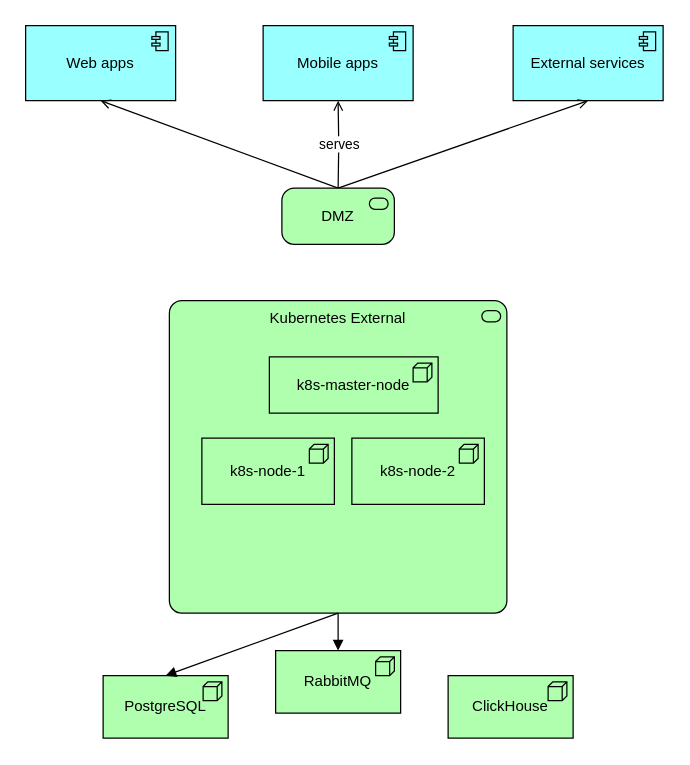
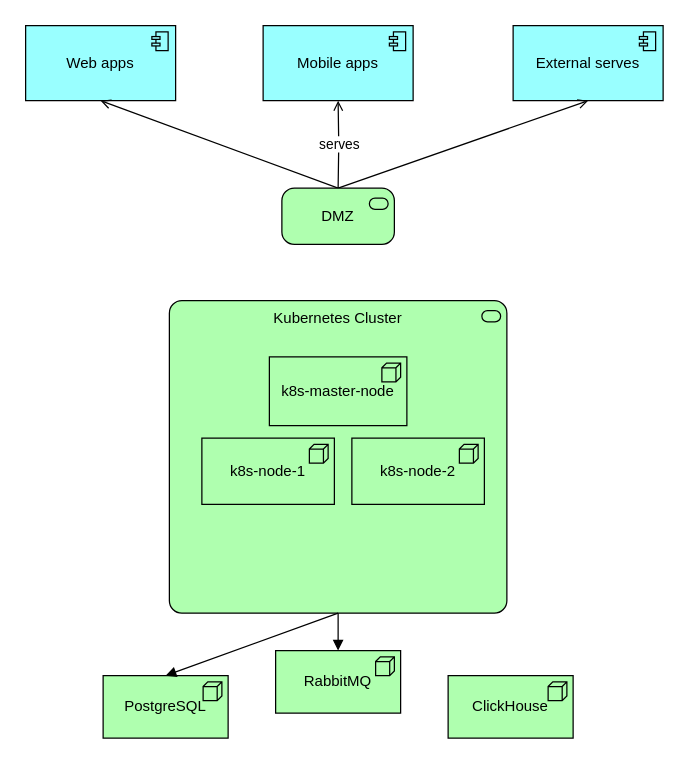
node "External services": label "External services" -> "External serves"
node "Kubernetes External": label "Kubernetes External" -> "Kubernetes Cluster"
node "k8s-master-node": size 169x56 -> 138x69
